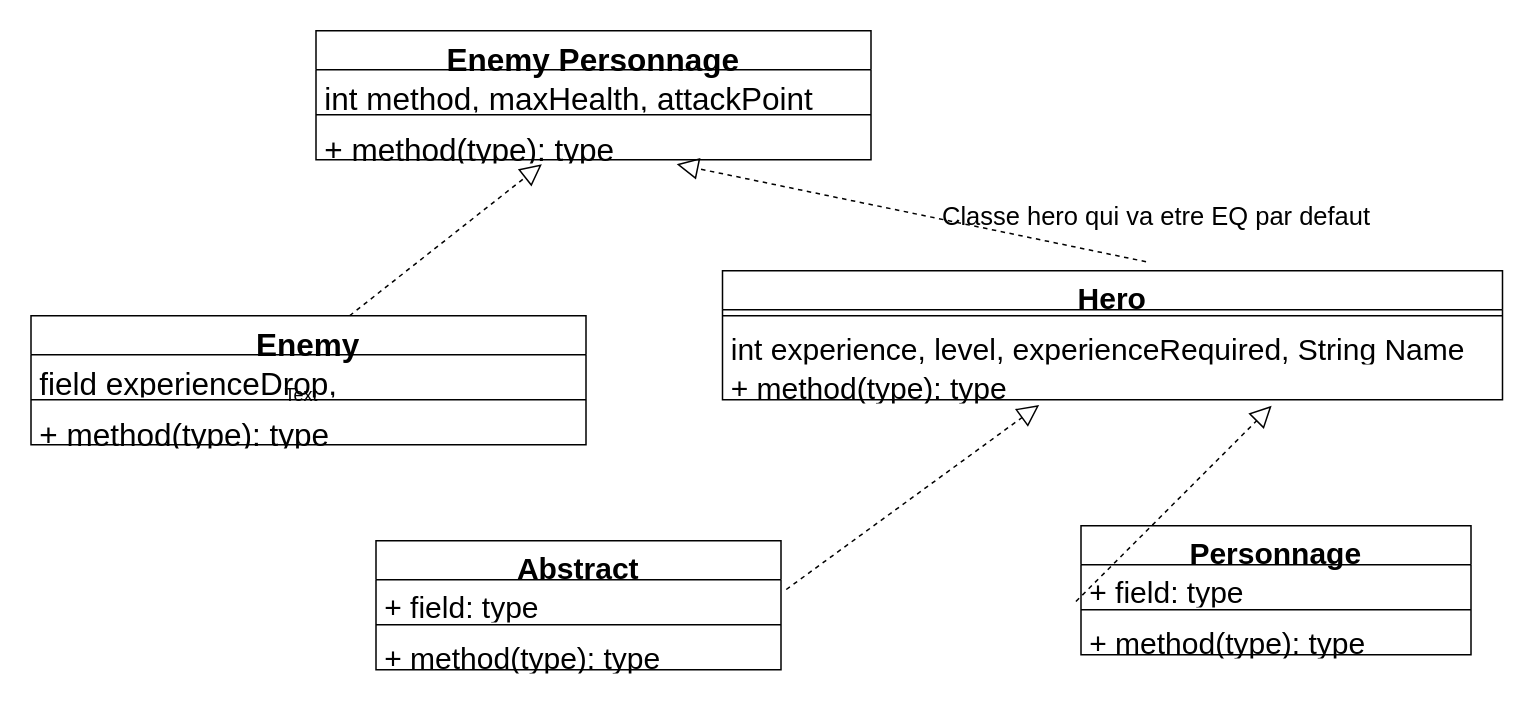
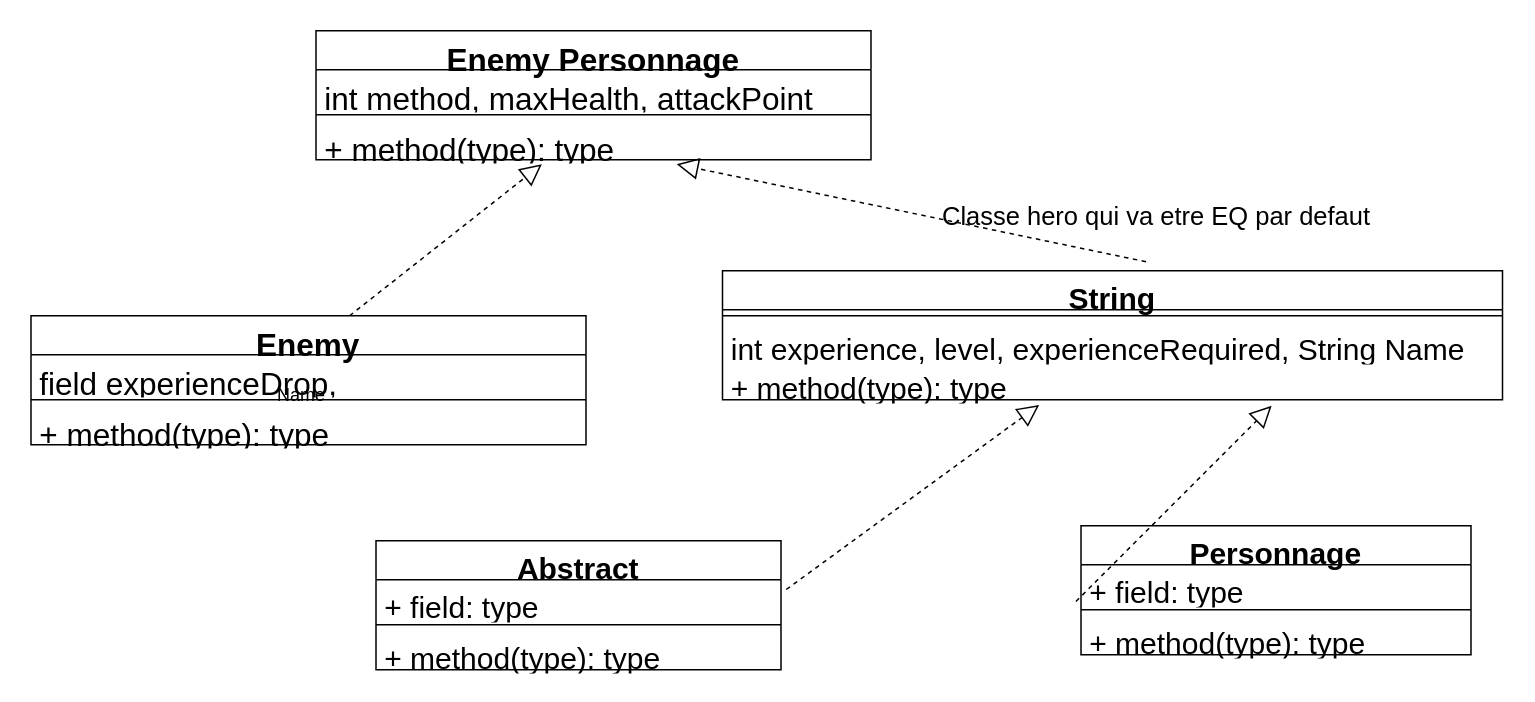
node "Hero": label "Hero" -> "String"
node "Text": label "Text" -> "Name"
